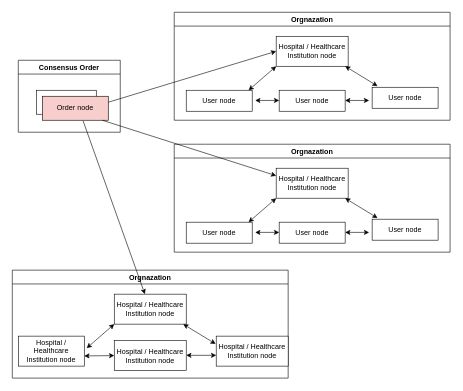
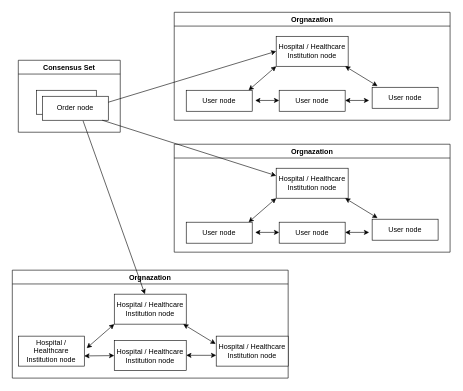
node "Consensus Order": label "Consensus Order" -> "Consensus Set"
node "Order node": fillcolor #f8cecc -> #ffffff
